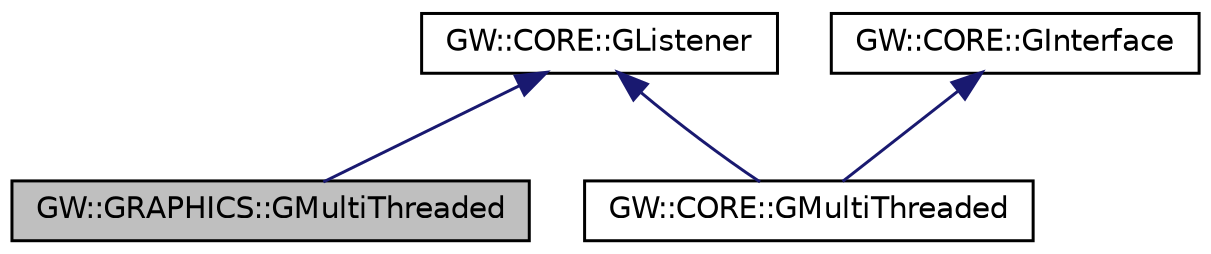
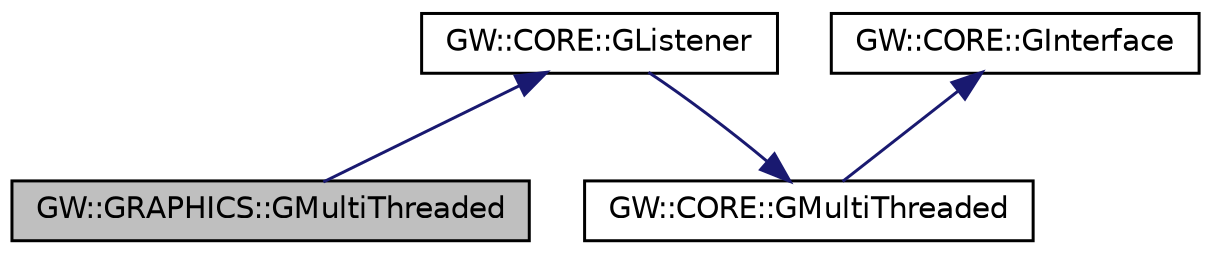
edge "GW::CORE::GMultiThreaded" -> "GW::CORE::GListener": reversed
